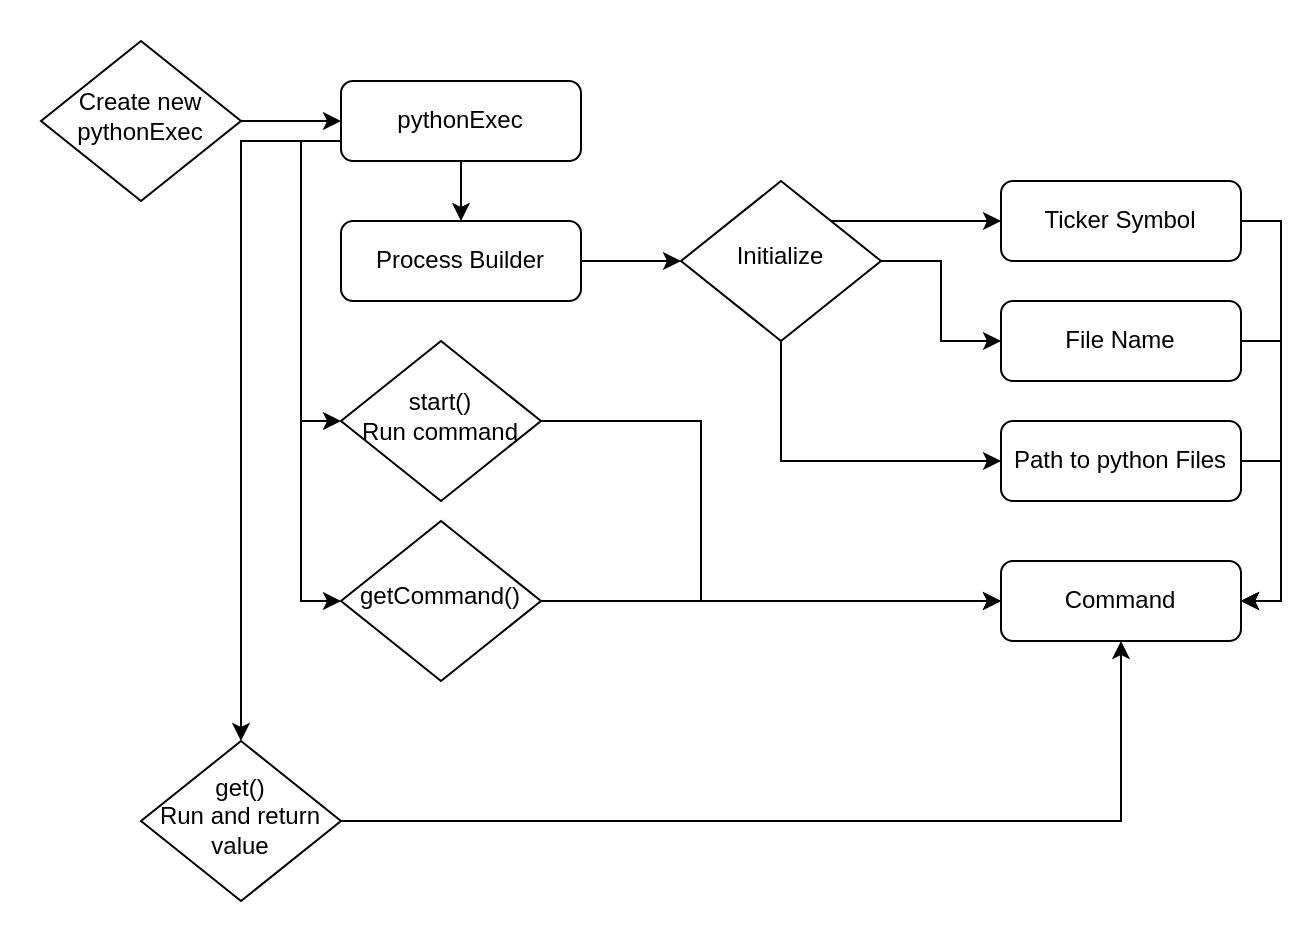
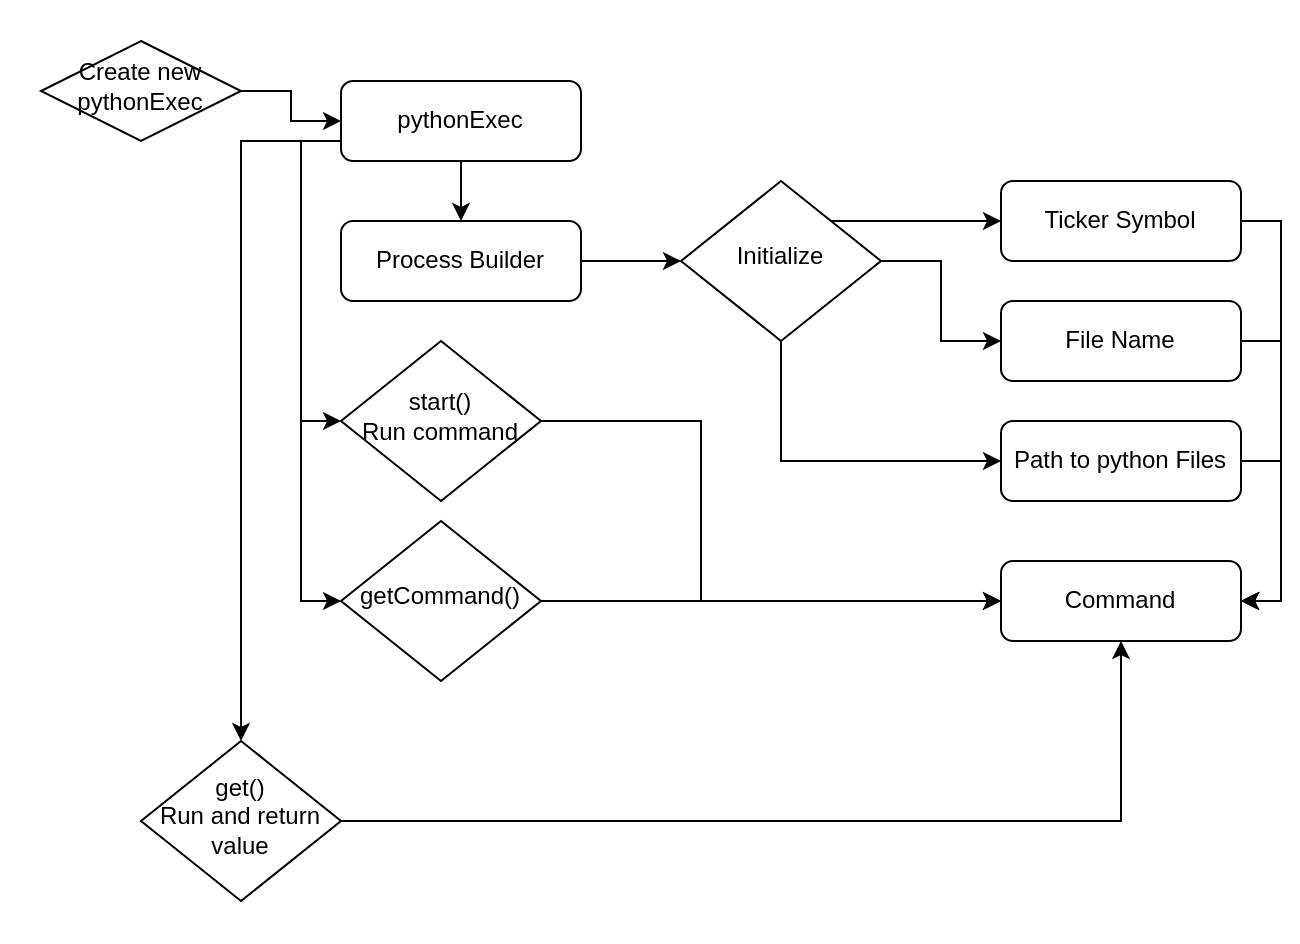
node "Create new pythonExec": size 200x160 -> 200x100
